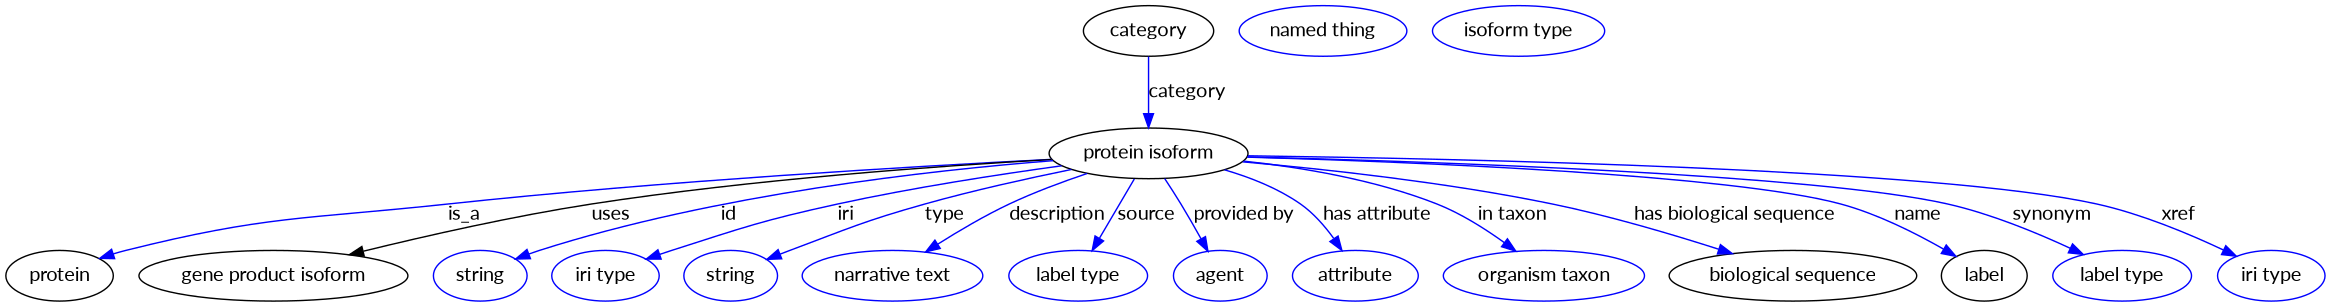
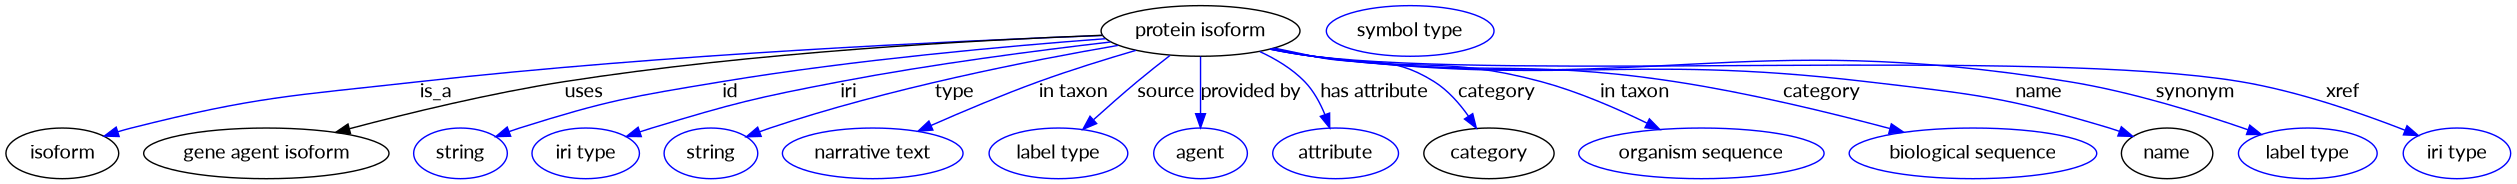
node "named thing": removed
node "isoform type": label "isoform type" -> "symbol type"
edge "category" -> "protein isoform": reversed
edge "protein isoform" -> "narrative text": label "description" -> "in taxon"
edge "protein isoform" -> "biological sequence": label "has biological sequence" -> "category"
node "protein": label "protein" -> "isoform"
node "gene product isoform": label "gene product isoform" -> "gene agent isoform"
node "organism taxon": label "organism taxon" -> "organism sequence"
node "biological sequence": color black -> blue
node "label": label "label" -> "name"
